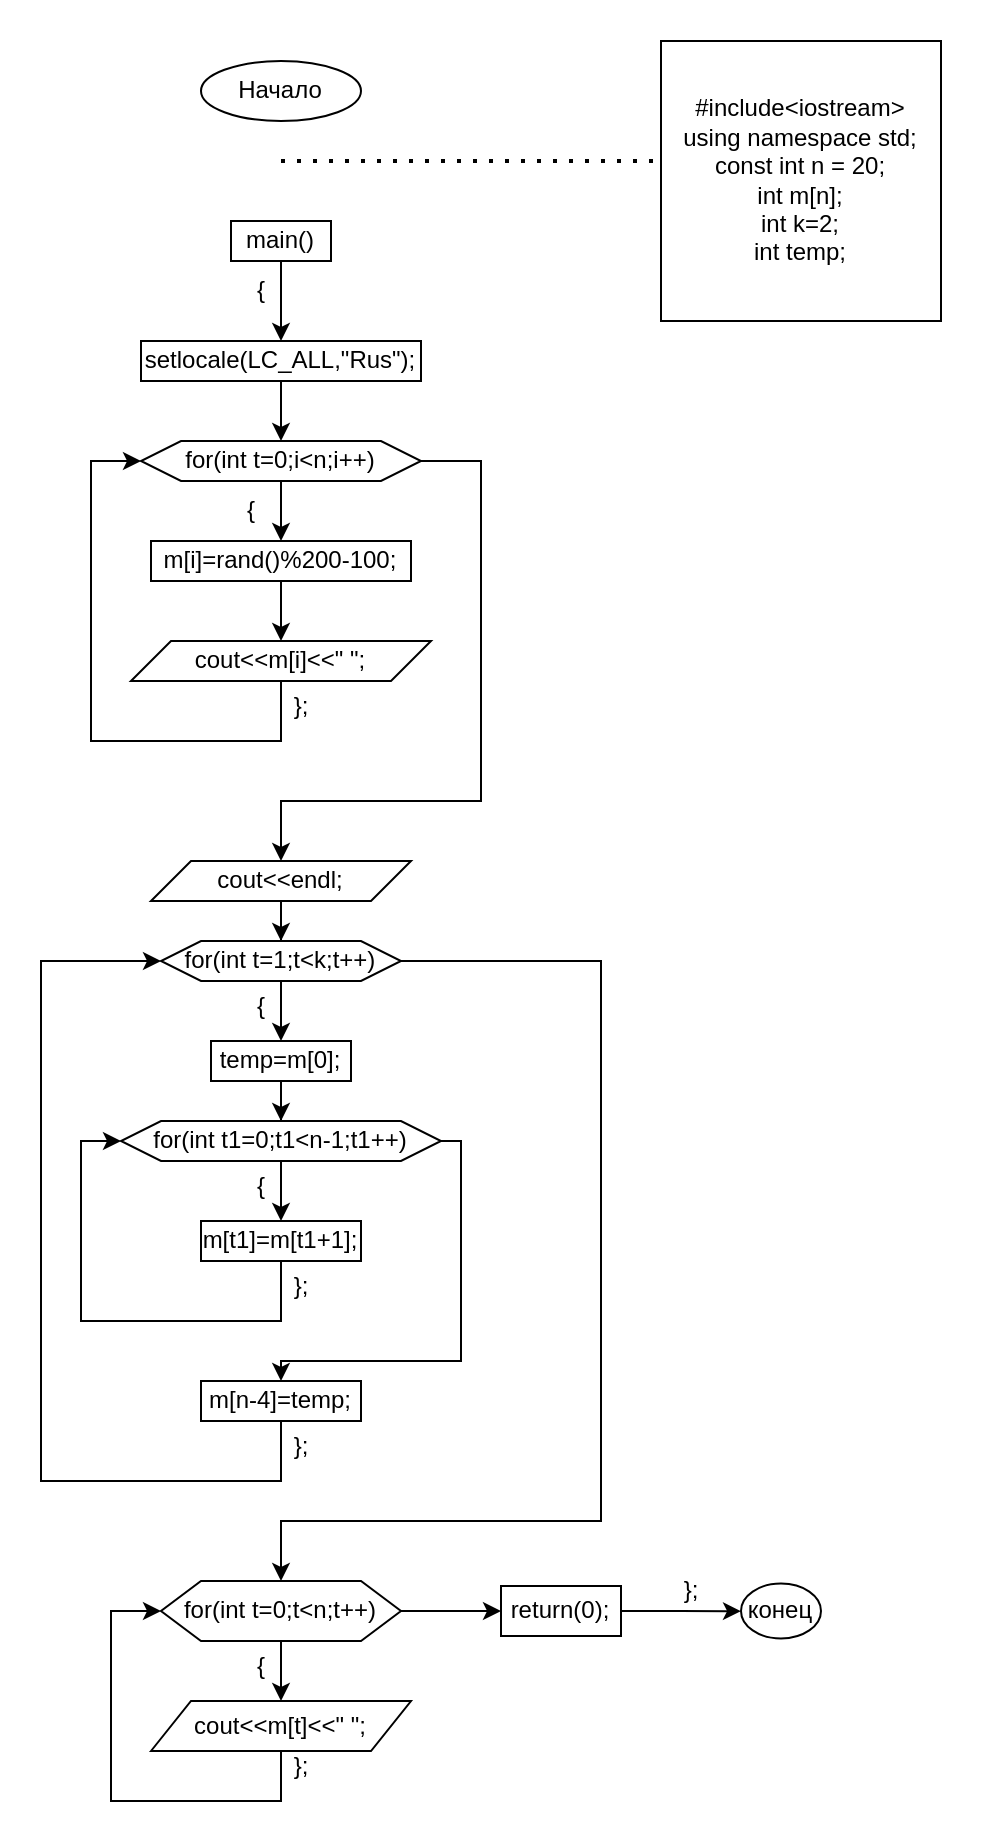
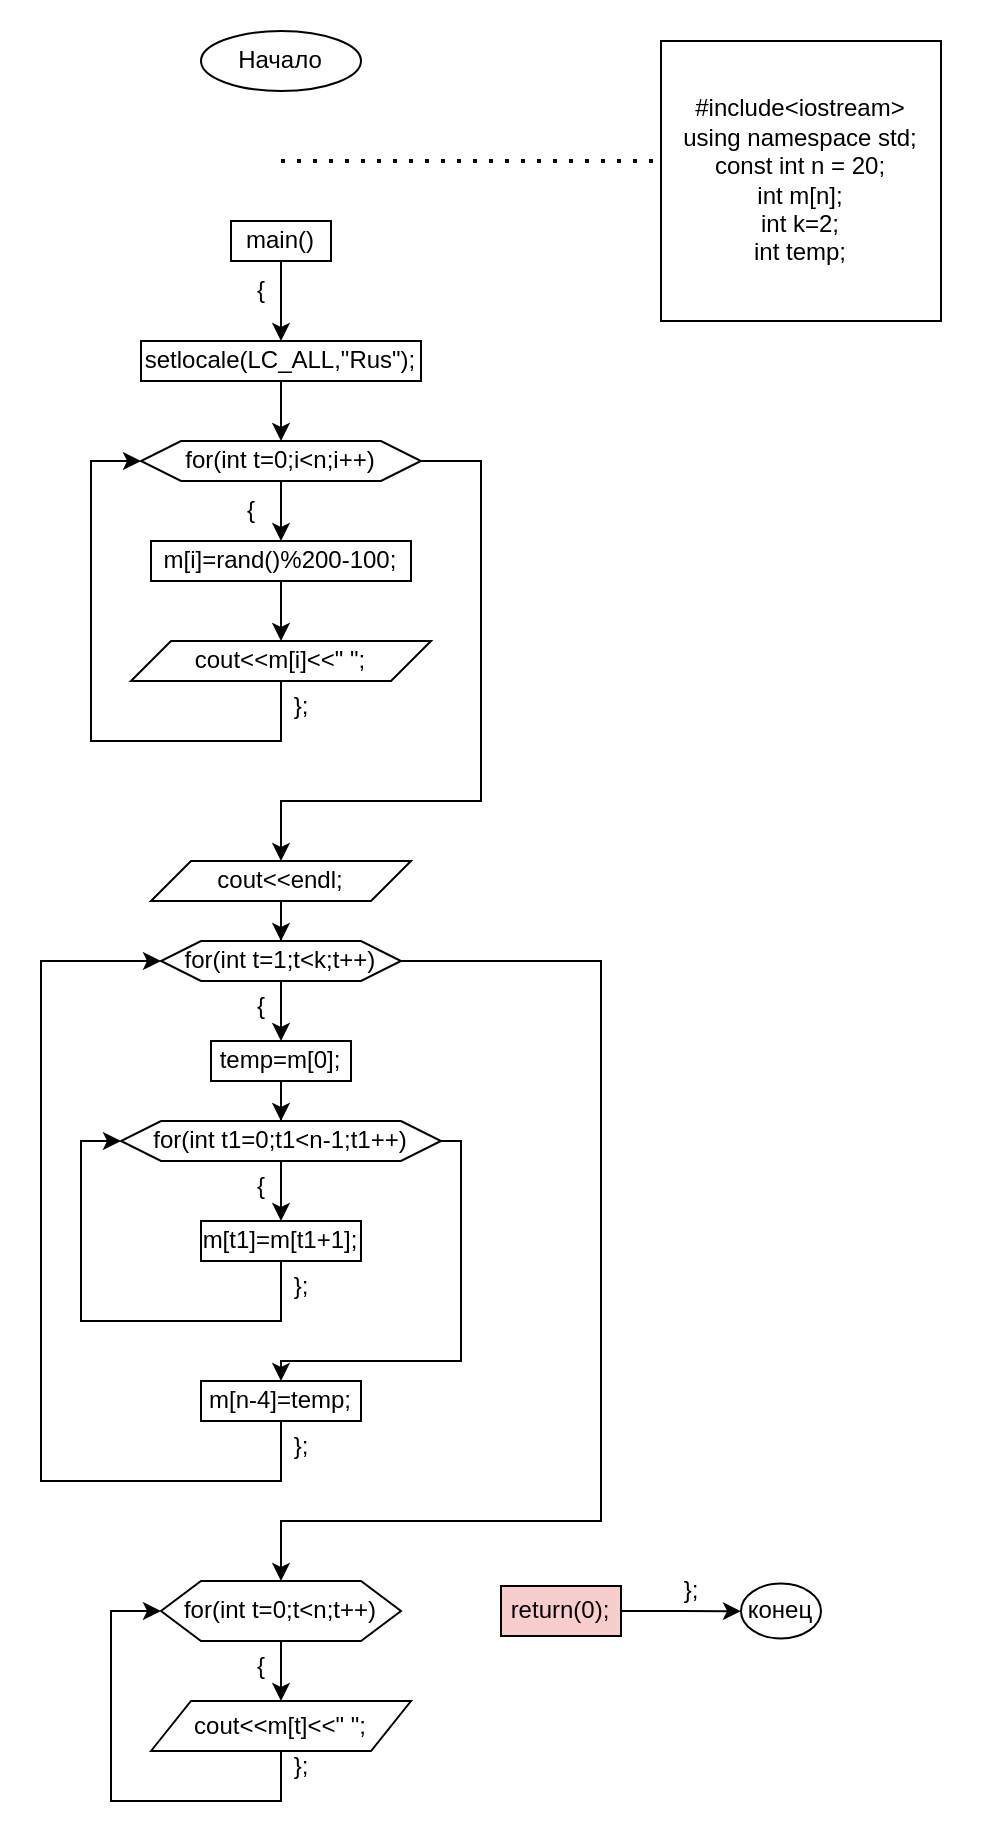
node "Начало": moved (281, 91) -> (281, 61)
edge "for(int t=0;t<n;t++)" -> "return(0);": removed
node "return(0);": fillcolor #ffffff -> #f8cecc
